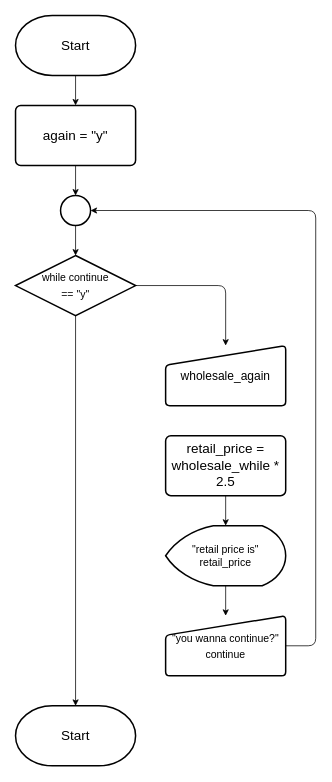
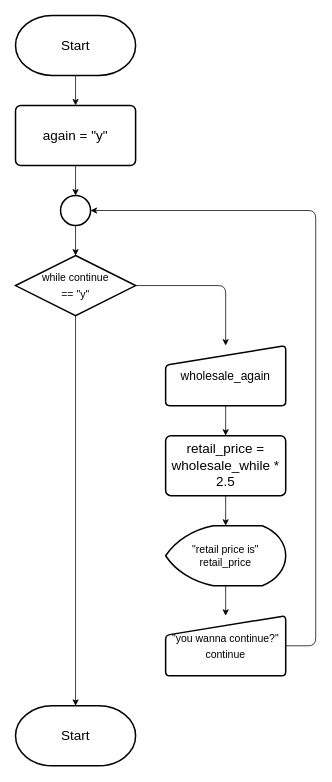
edge "wholesale_again" -> "retail_price = wholesale_while * 2.5": added
